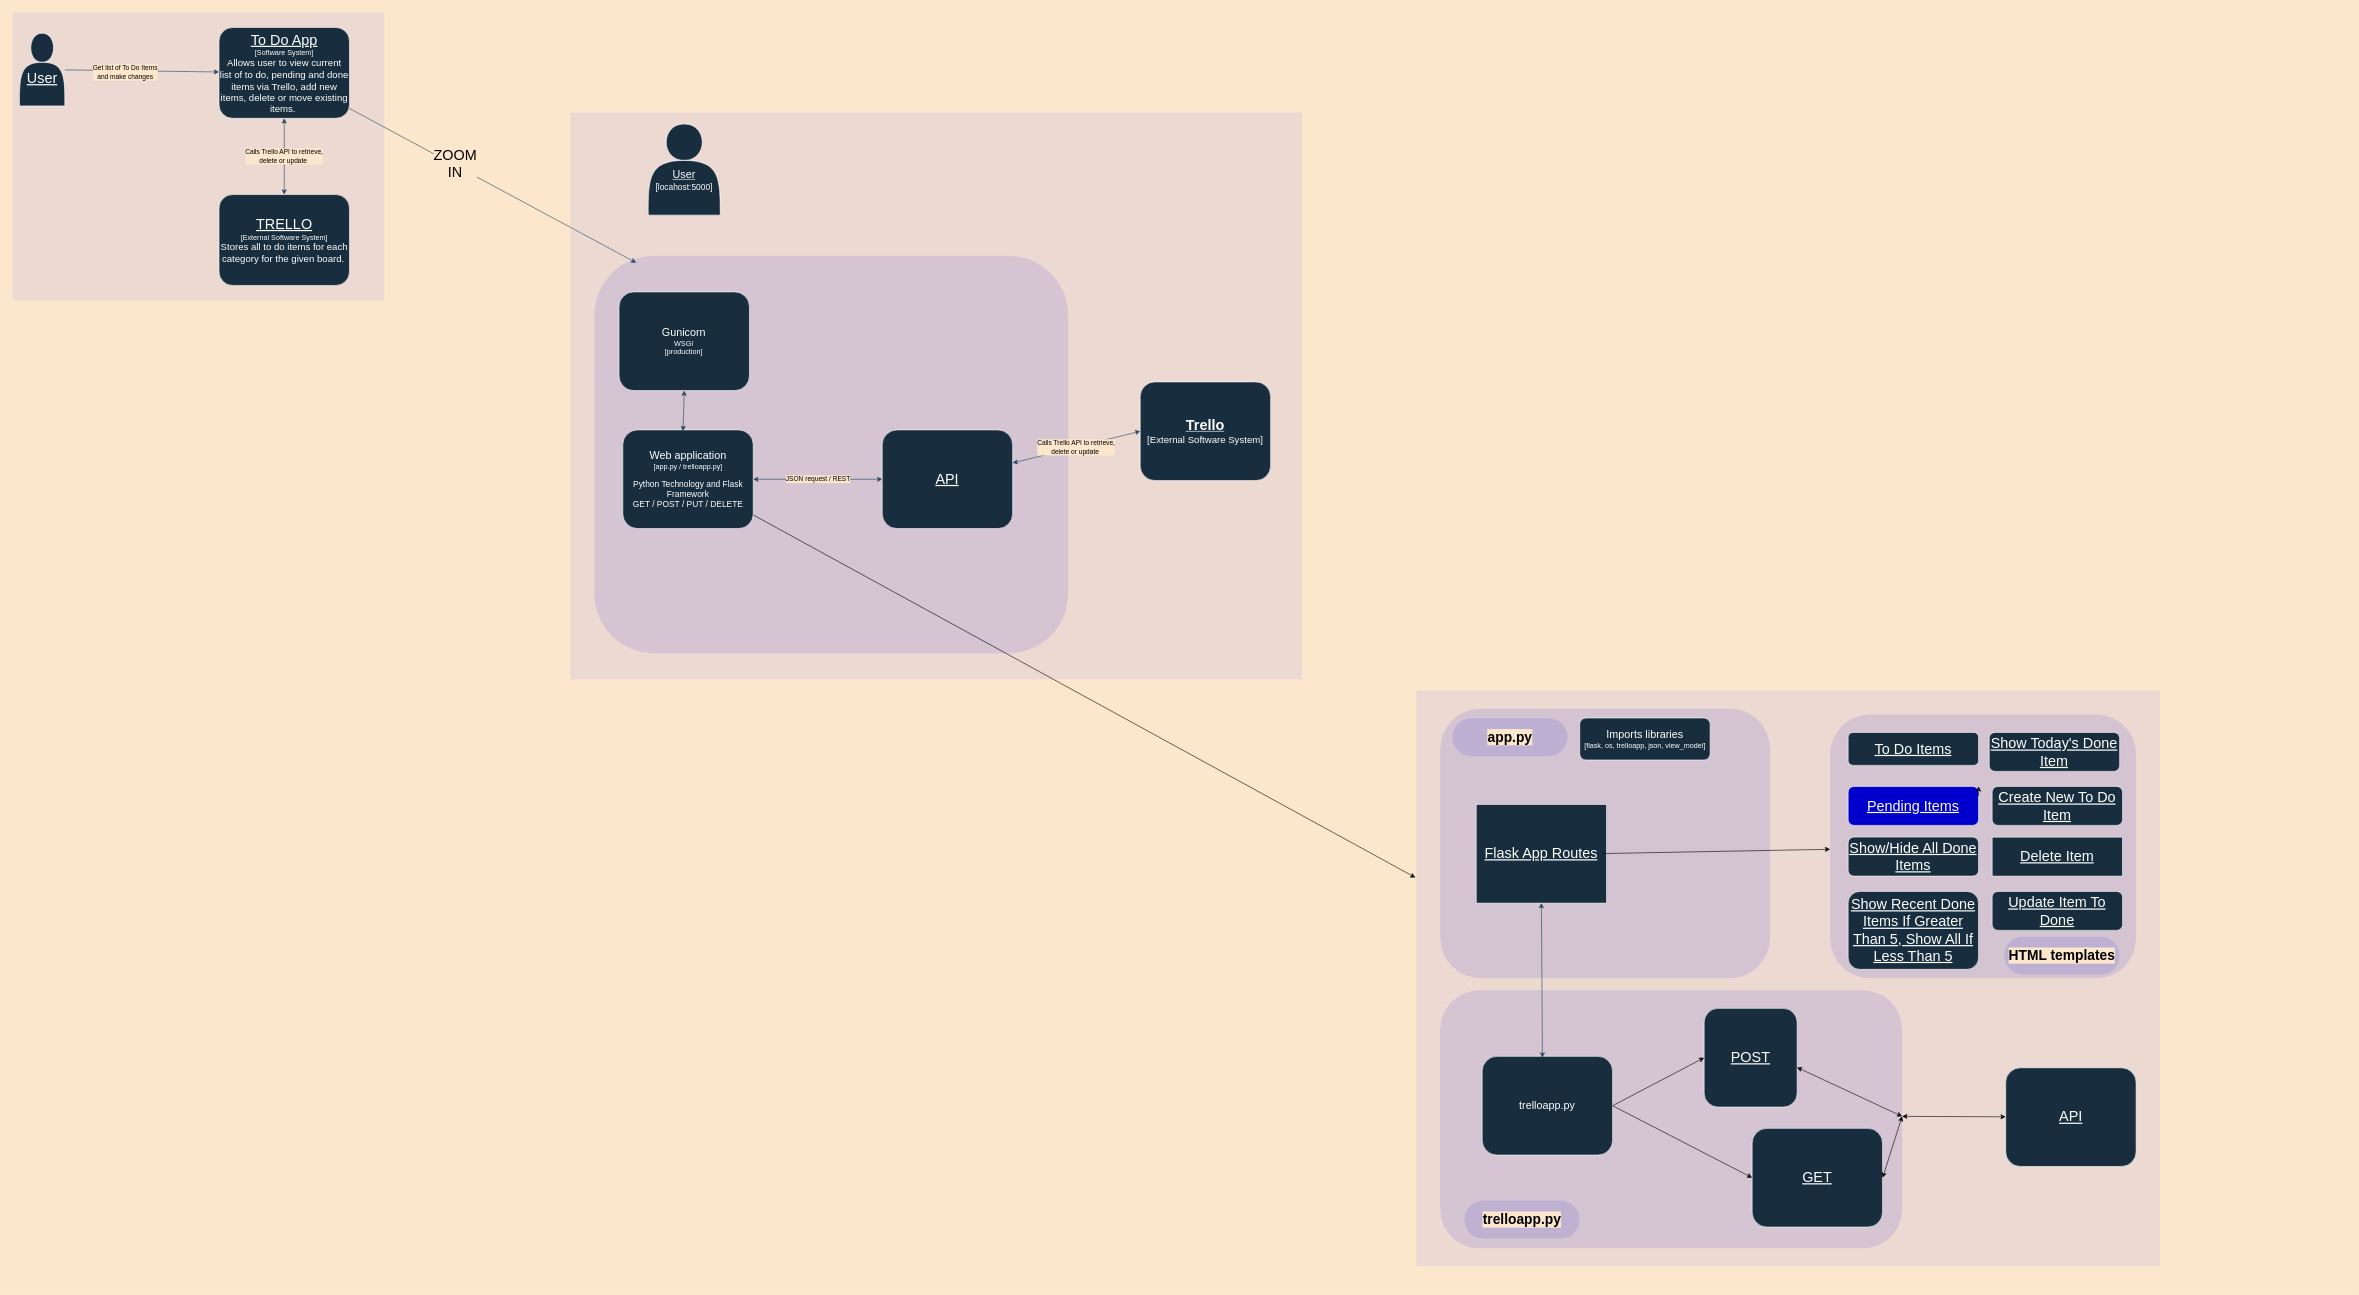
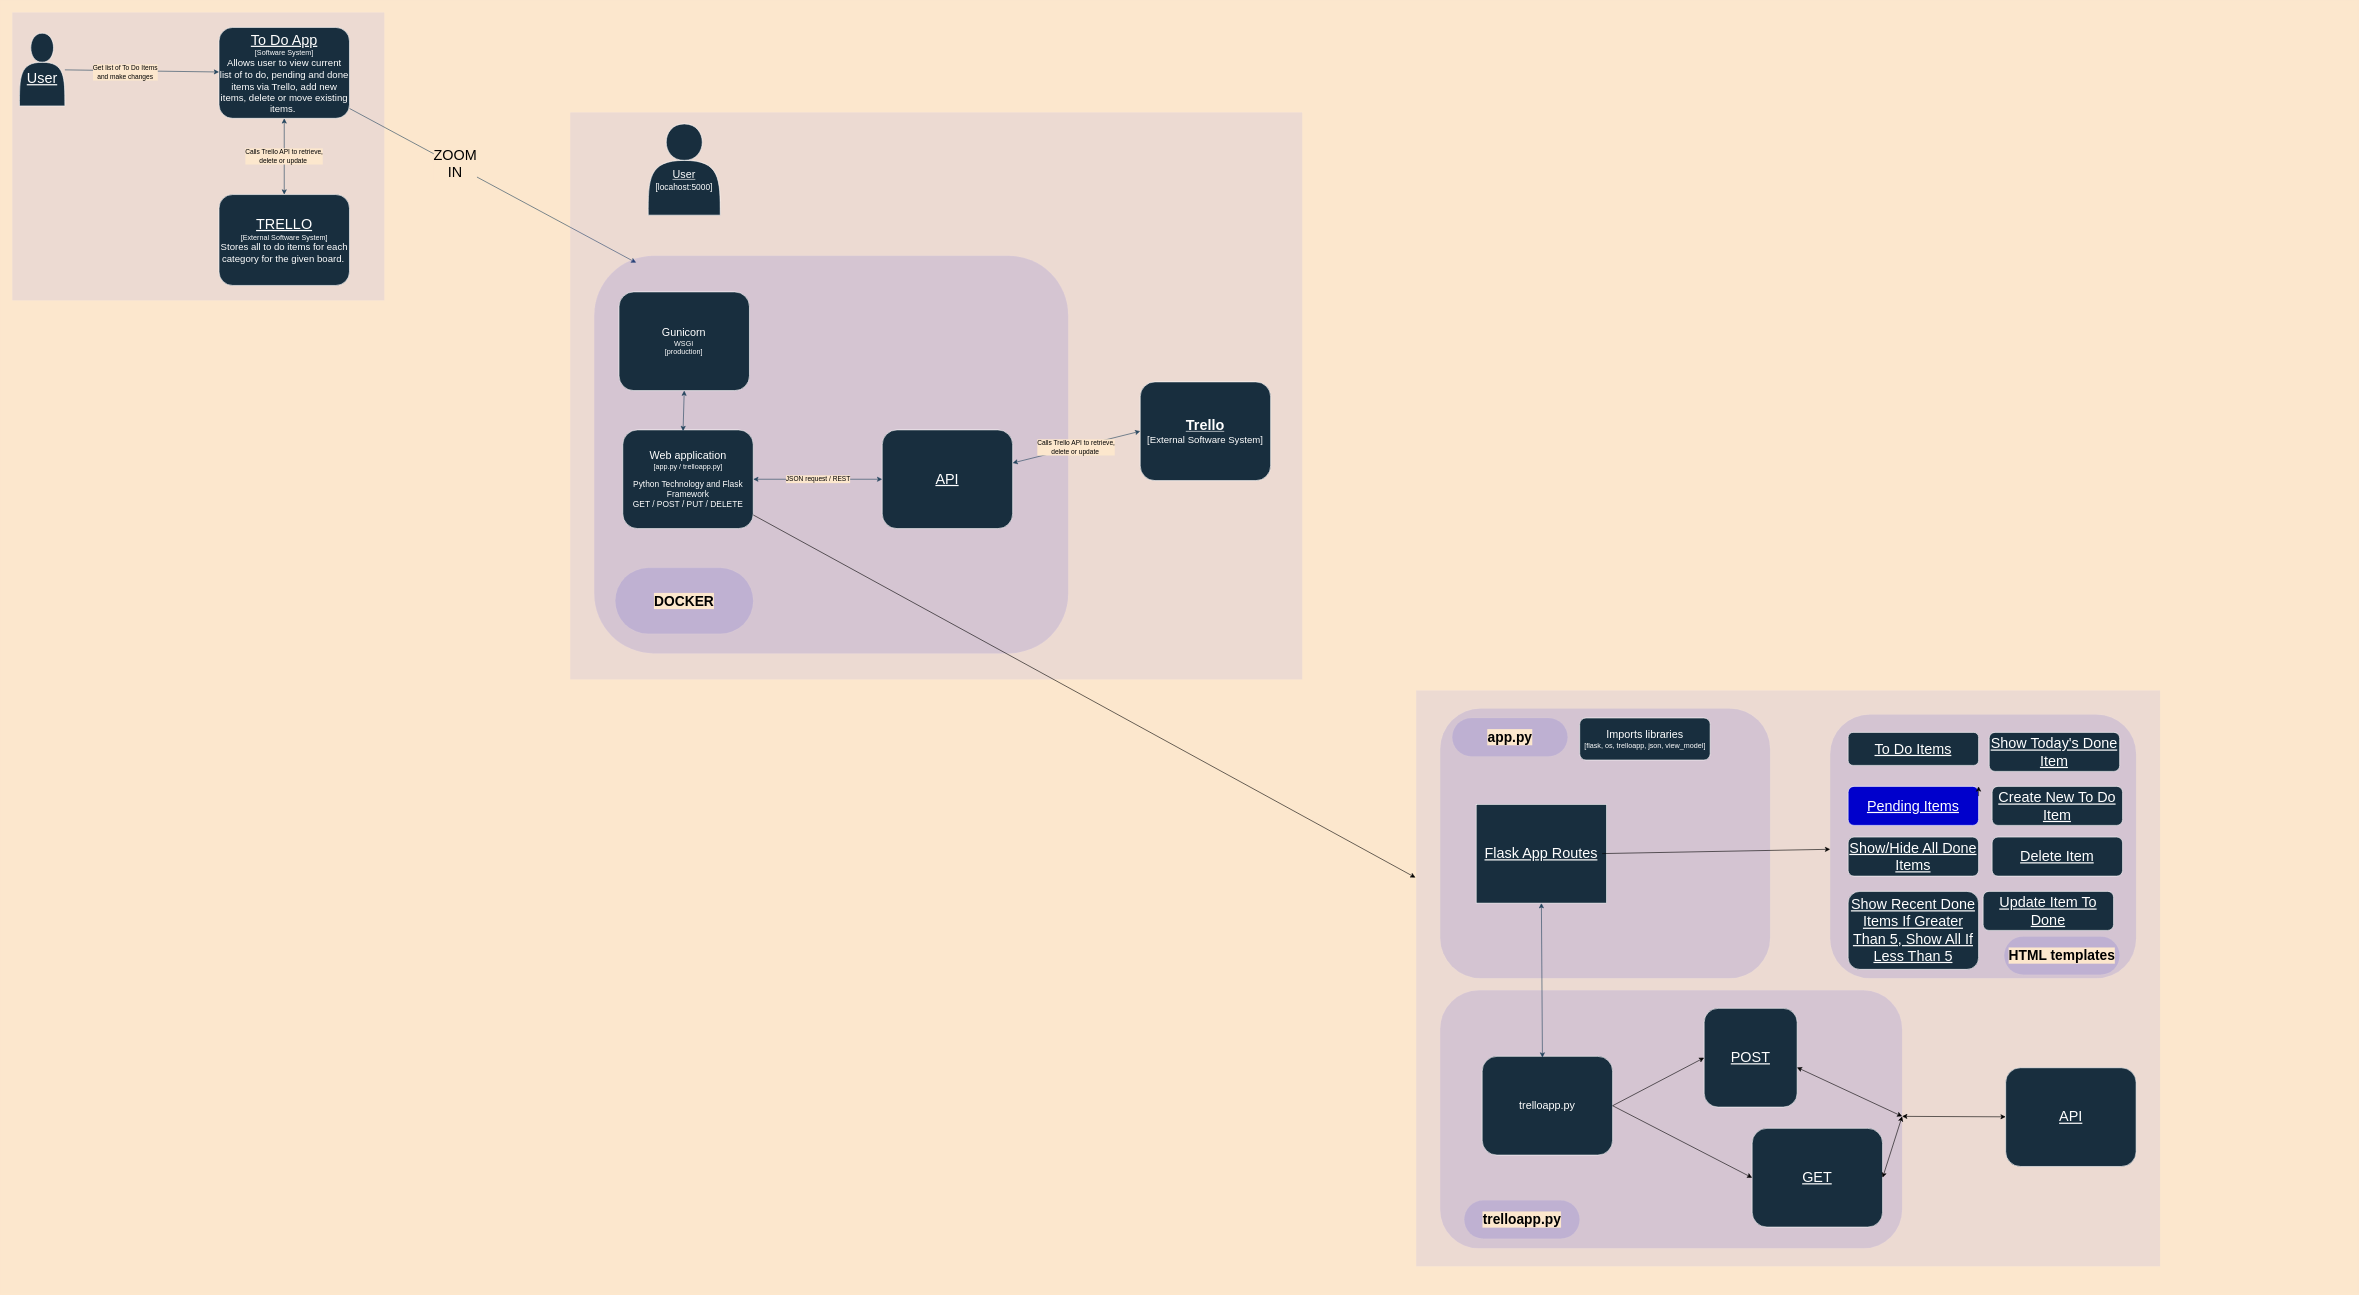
node "DOCKER": added
node "Delete Item": shape rectangle -> rounded rectangle
node "Update Item To Done": moved (2058, 911) -> (2049, 911)
